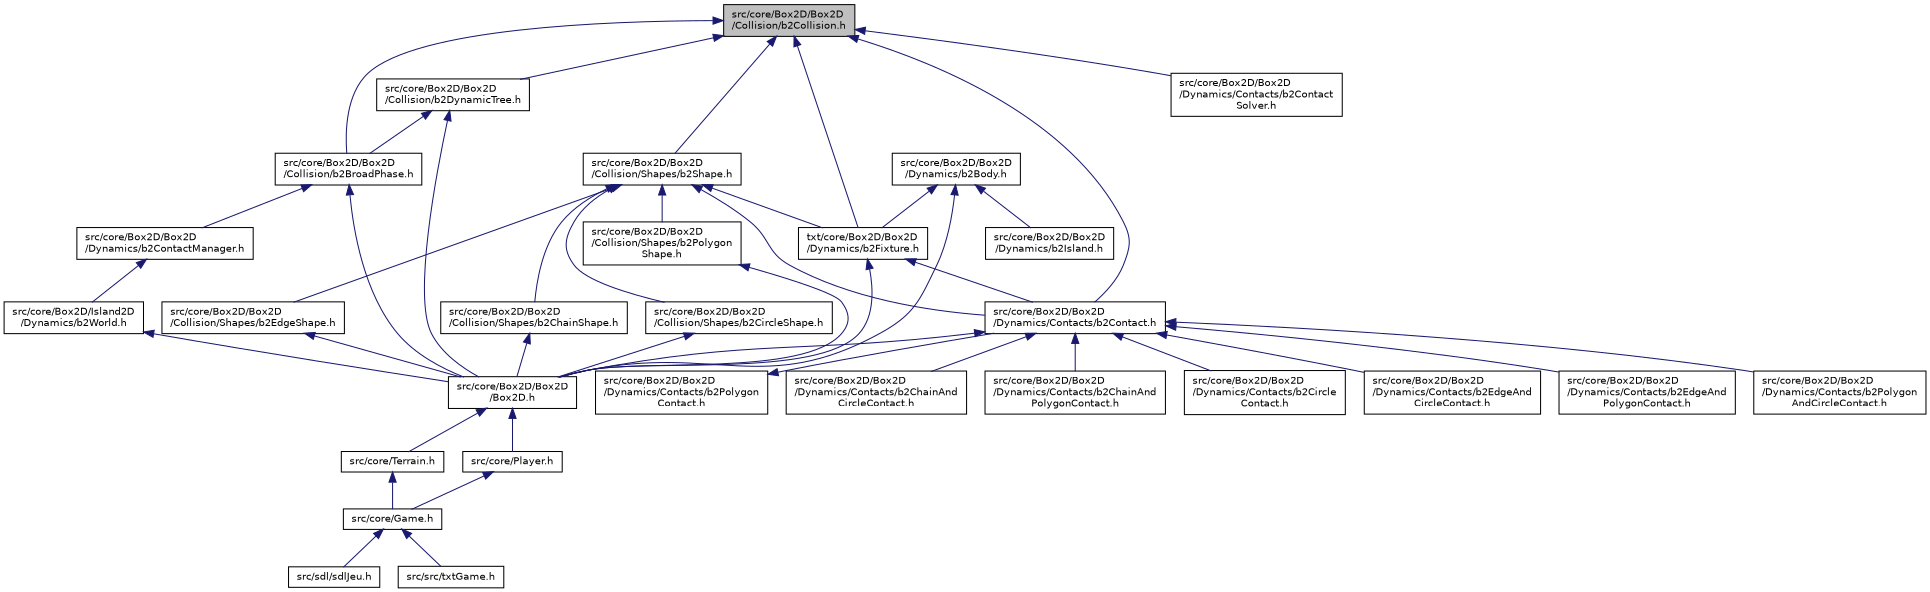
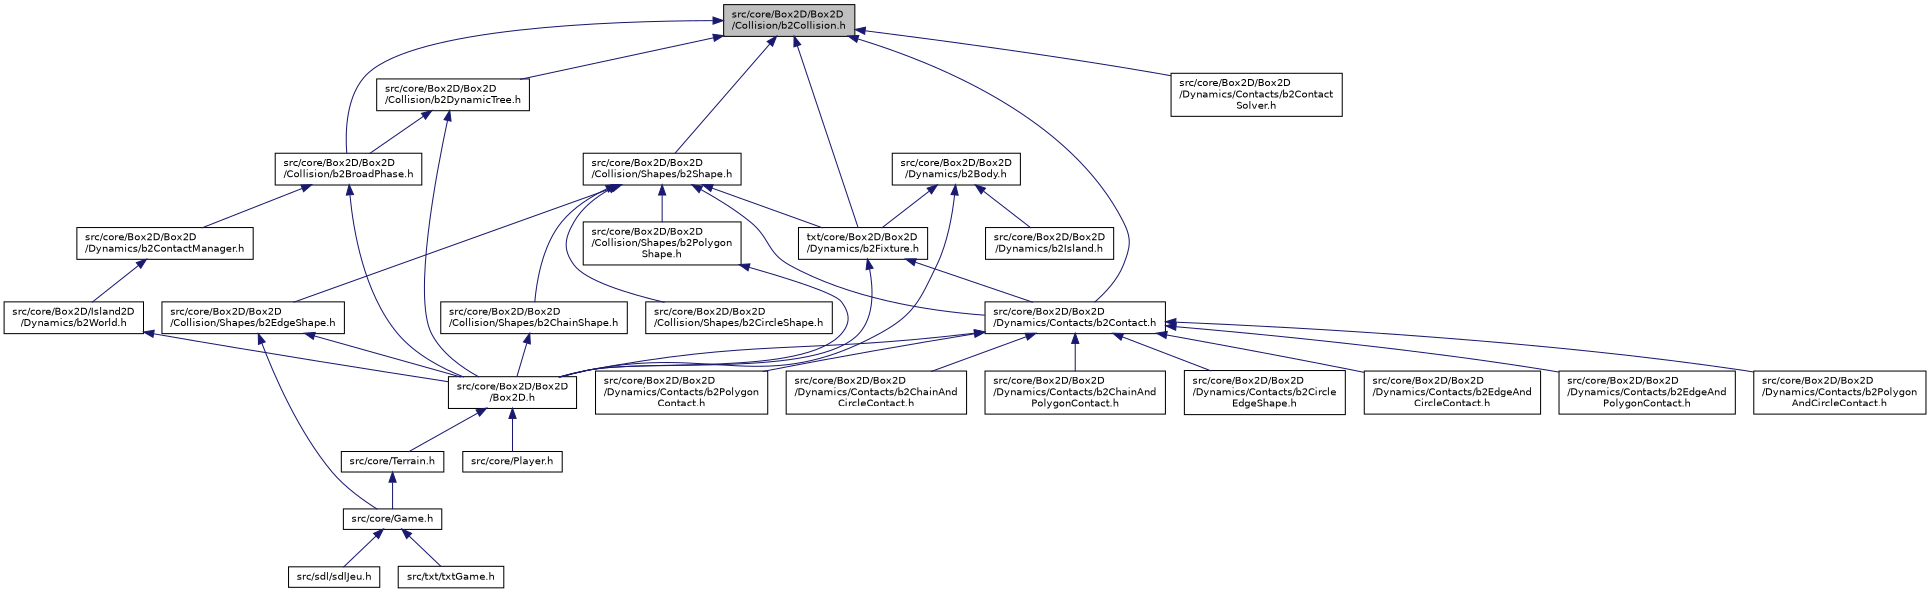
edge "src/core/Box2D/Box2D /Dynamics/Contacts/b2Contact.h" -> "src/core/Box2D/Box2D /Dynamics/Contacts/b2Polygon Contact.h": reversed
edge "src/core/Box2D/Box2D /Box2D.h" -> "src/core/Box2D/Box2D /Collision/Shapes/b2CircleShape.h": removed
node "src/core/Box2D/Box2D /Dynamics/Contacts/b2Circle Contact.h": label "src/core/Box2D/Box2D /Dynamics/Contacts/b2Circle Contact.h" -> "src/core/Box2D/Box2D /Dynamics/Contacts/b2Circle EdgeShape.h"
edge "src/core/Game.h" -> "src/core/Player.h": now "src/core/Game.h" -> "src/core/Box2D/Box2D /Collision/Shapes/b2EdgeShape.h"
node "src/src/txtGame.h": label "src/src/txtGame.h" -> "src/txt/txtGame.h"
